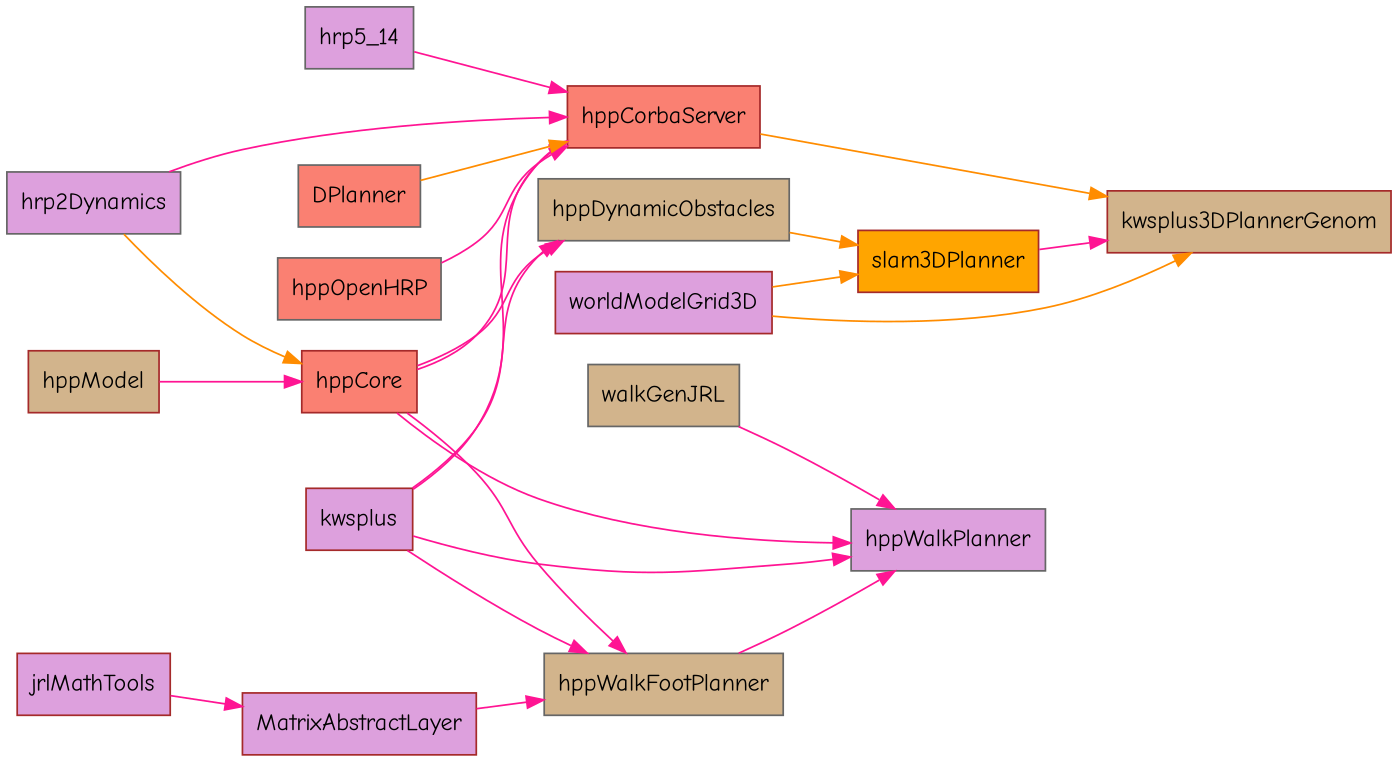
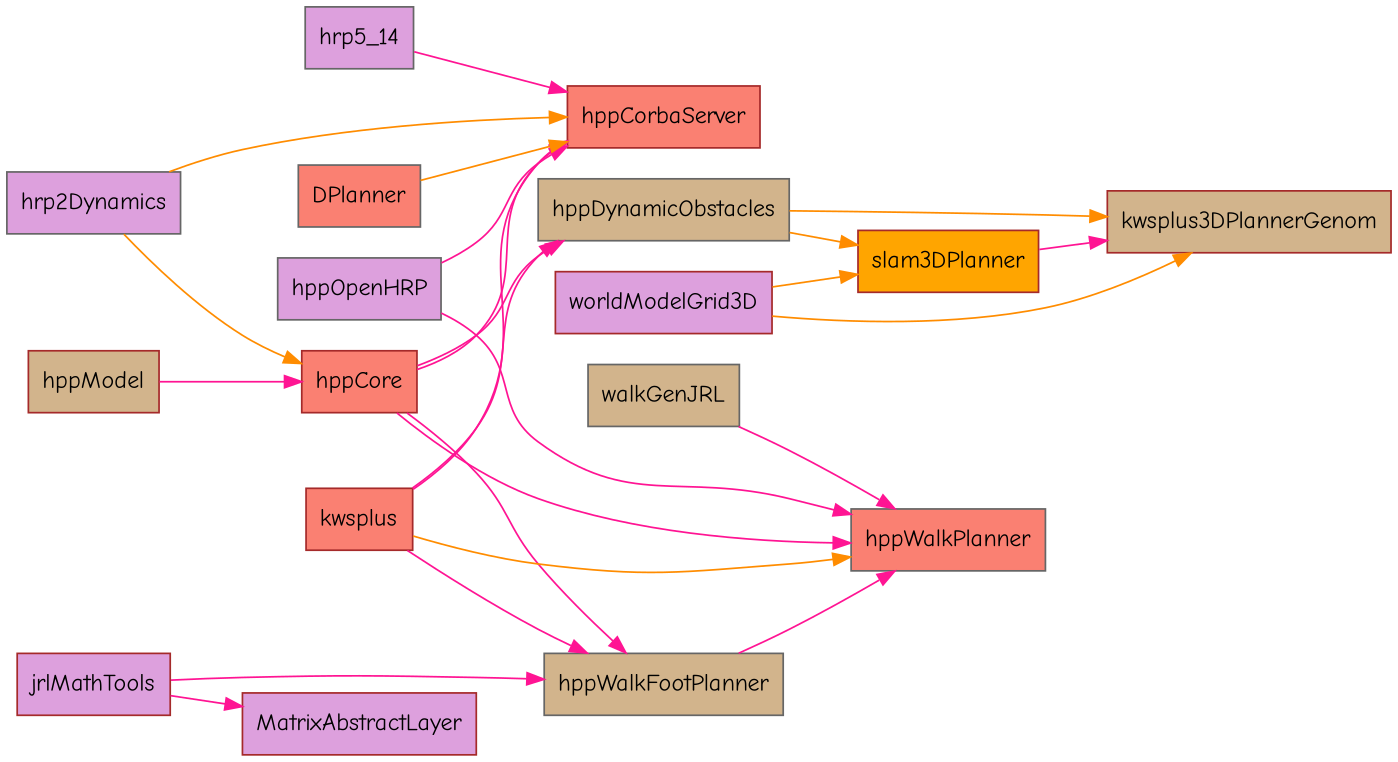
edge "hrp2Dynamics" -> "hppCorbaServer": color deeppink -> darkorange
edge "hppCorbaServer" -> "kwsplus3DPlannerGenom": now "hppDynamicObstacles" -> "kwsplus3DPlannerGenom"
node "hppOpenHRP": fillcolor salmon -> plum
edge "hppOpenHRP" -> "hppWalkPlanner": added
node "kwsplus": fillcolor plum -> salmon
node "hppWalkPlanner": fillcolor plum -> salmon
edge "kwsplus" -> "hppWalkPlanner": color deeppink -> darkorange
edge "MatrixAbstractLayer" -> "hppWalkFootPlanner": now "jrlMathTools" -> "hppWalkFootPlanner"
